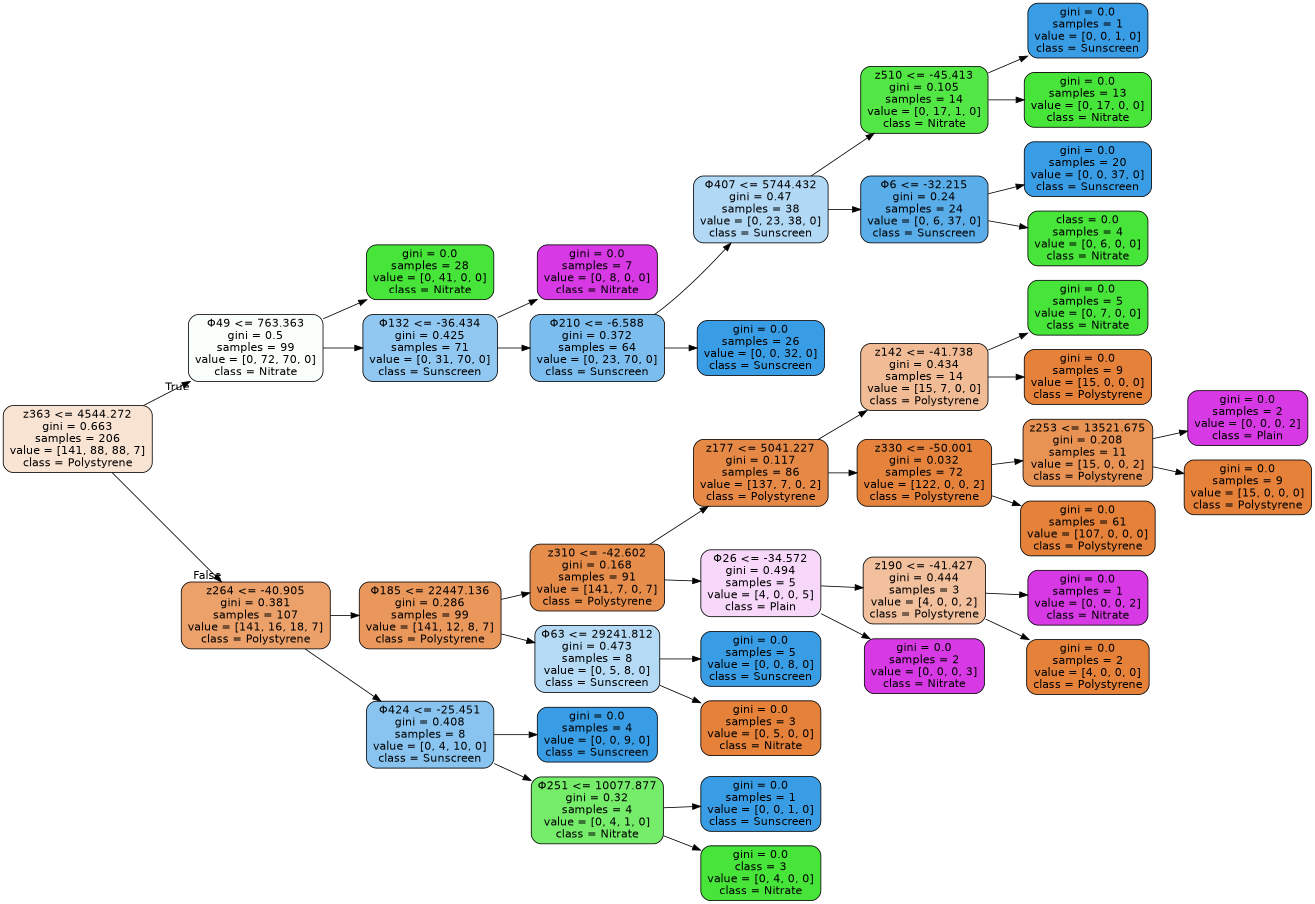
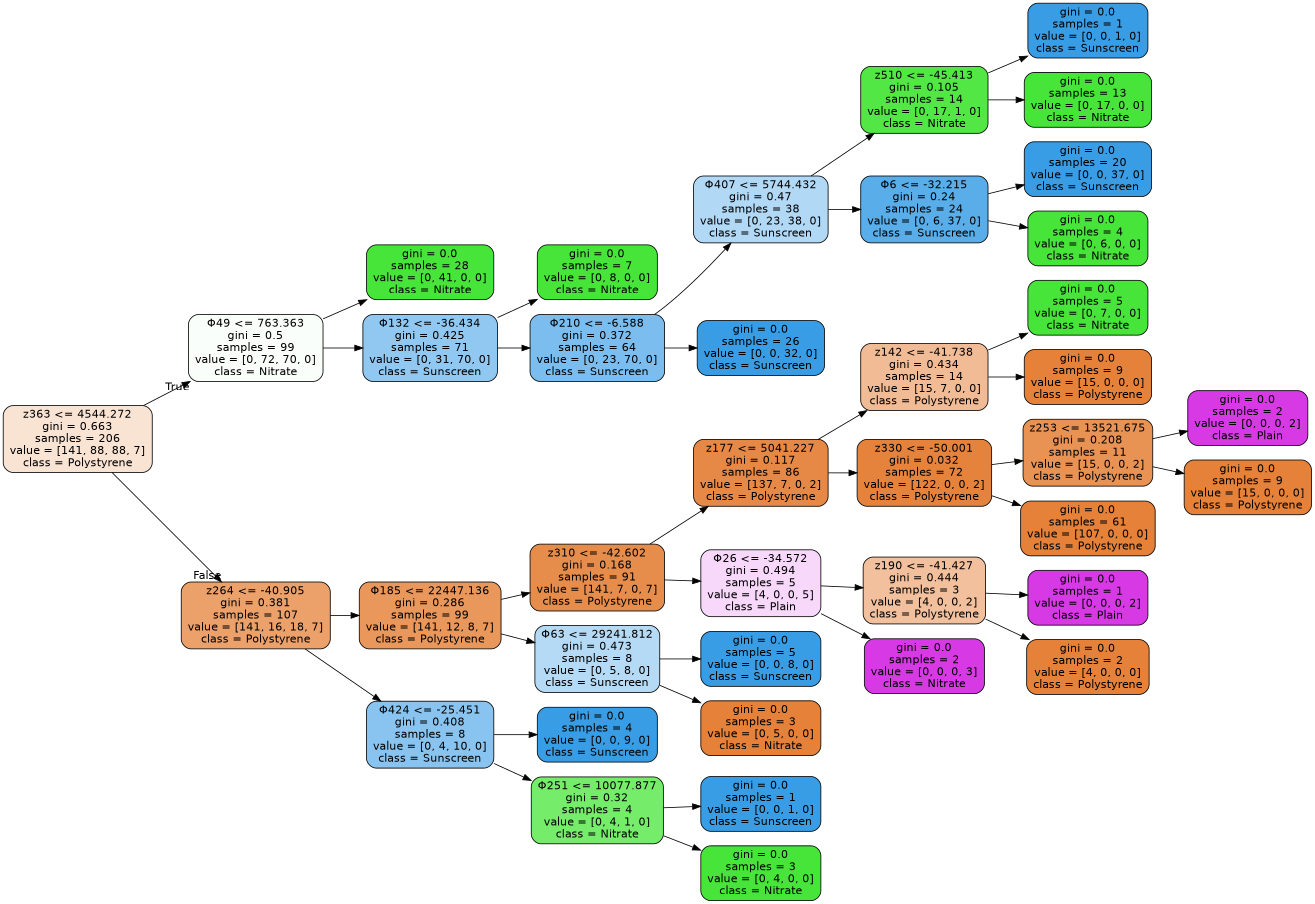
node "class = 0.0 samples = 4 value = [0, 6, 0, 0] class = Nitrate": label "class = 0.0 samples = 4 value = [0, 6, 0, 0] class = Nitrate" -> "gini = 0.0 samples = 4 value = [0, 6, 0, 0] class = Nitrate"
node "gini = 0.0 samples = 7 value = [0, 8, 0, 0] class = Nitrate": fillcolor #d739e5 -> #47e539
node "gini = 0.0 samples = 1 value = [0, 0, 0, 2] class = Nitrate": label "gini = 0.0 samples = 1 value = [0, 0, 0, 2] class = Nitrate" -> "gini = 0.0 samples = 1 value = [0, 0, 0, 2] class = Plain"
node "gini = 0.0 class = 3 value = [0, 4, 0, 0] class = Nitrate": label "gini = 0.0 class = 3 value = [0, 4, 0, 0] class = Nitrate" -> "gini = 0.0 samples = 3 value = [0, 4, 0, 0] class = Nitrate"
